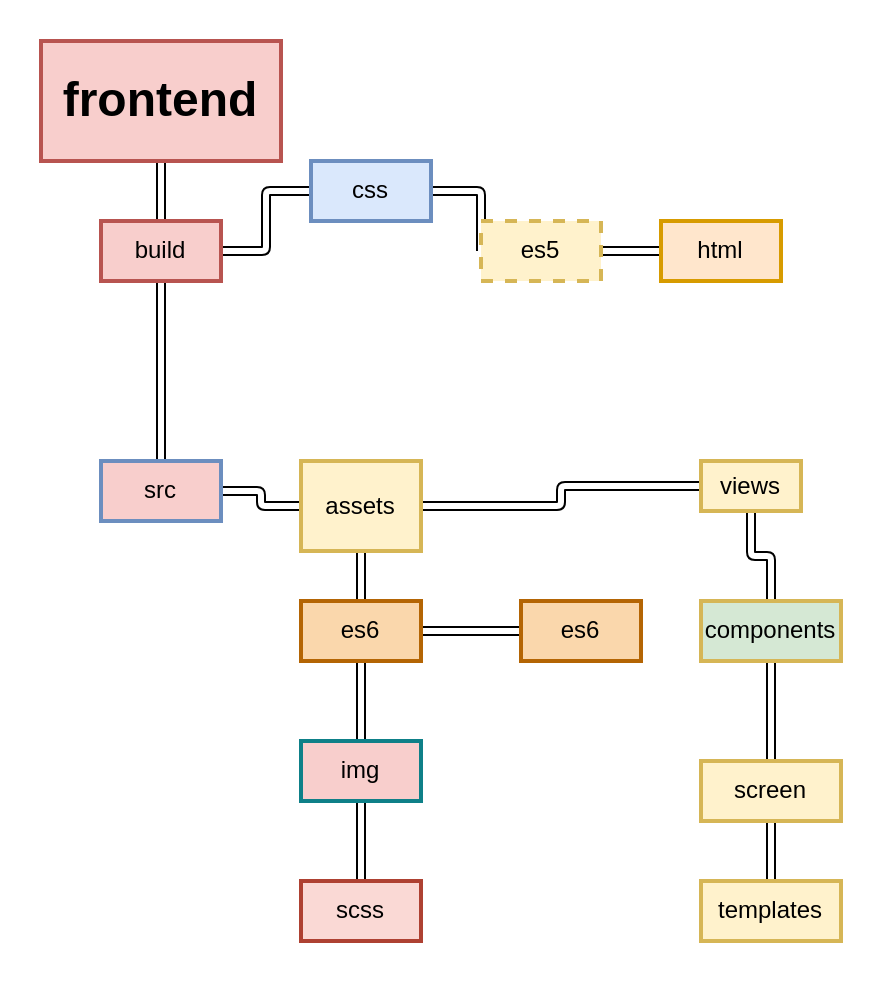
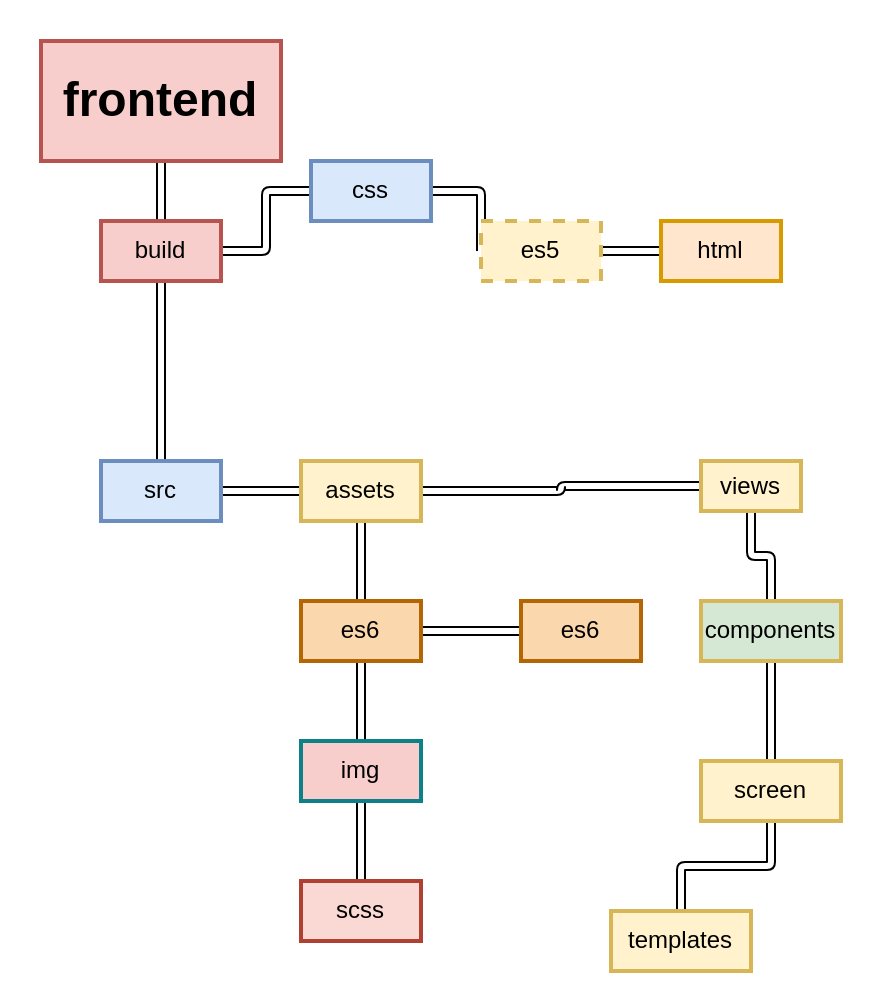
node "src": fillcolor #f8cecc -> #dae8fc
node "assets": size 120x90 -> 120x60
node "templates": moved (771, 911) -> (681, 941)
